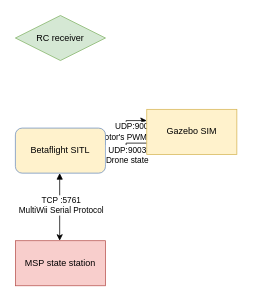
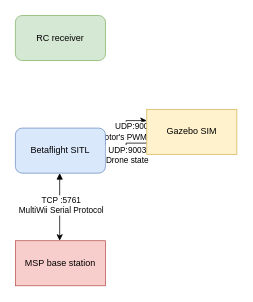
node "RC receiver": shape diamond -> rounded rectangle
node "Betaflight SITL": fillcolor #fff2cc -> #dae8fc
node "MSP state station": label "MSP state station" -> "MSP base station"
